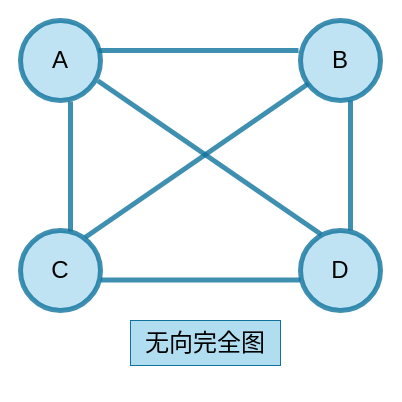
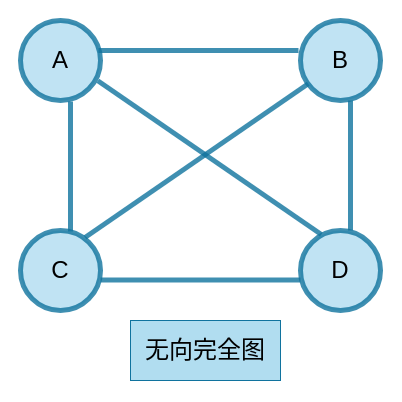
node "无向完全图": size 150x45 -> 150x60
